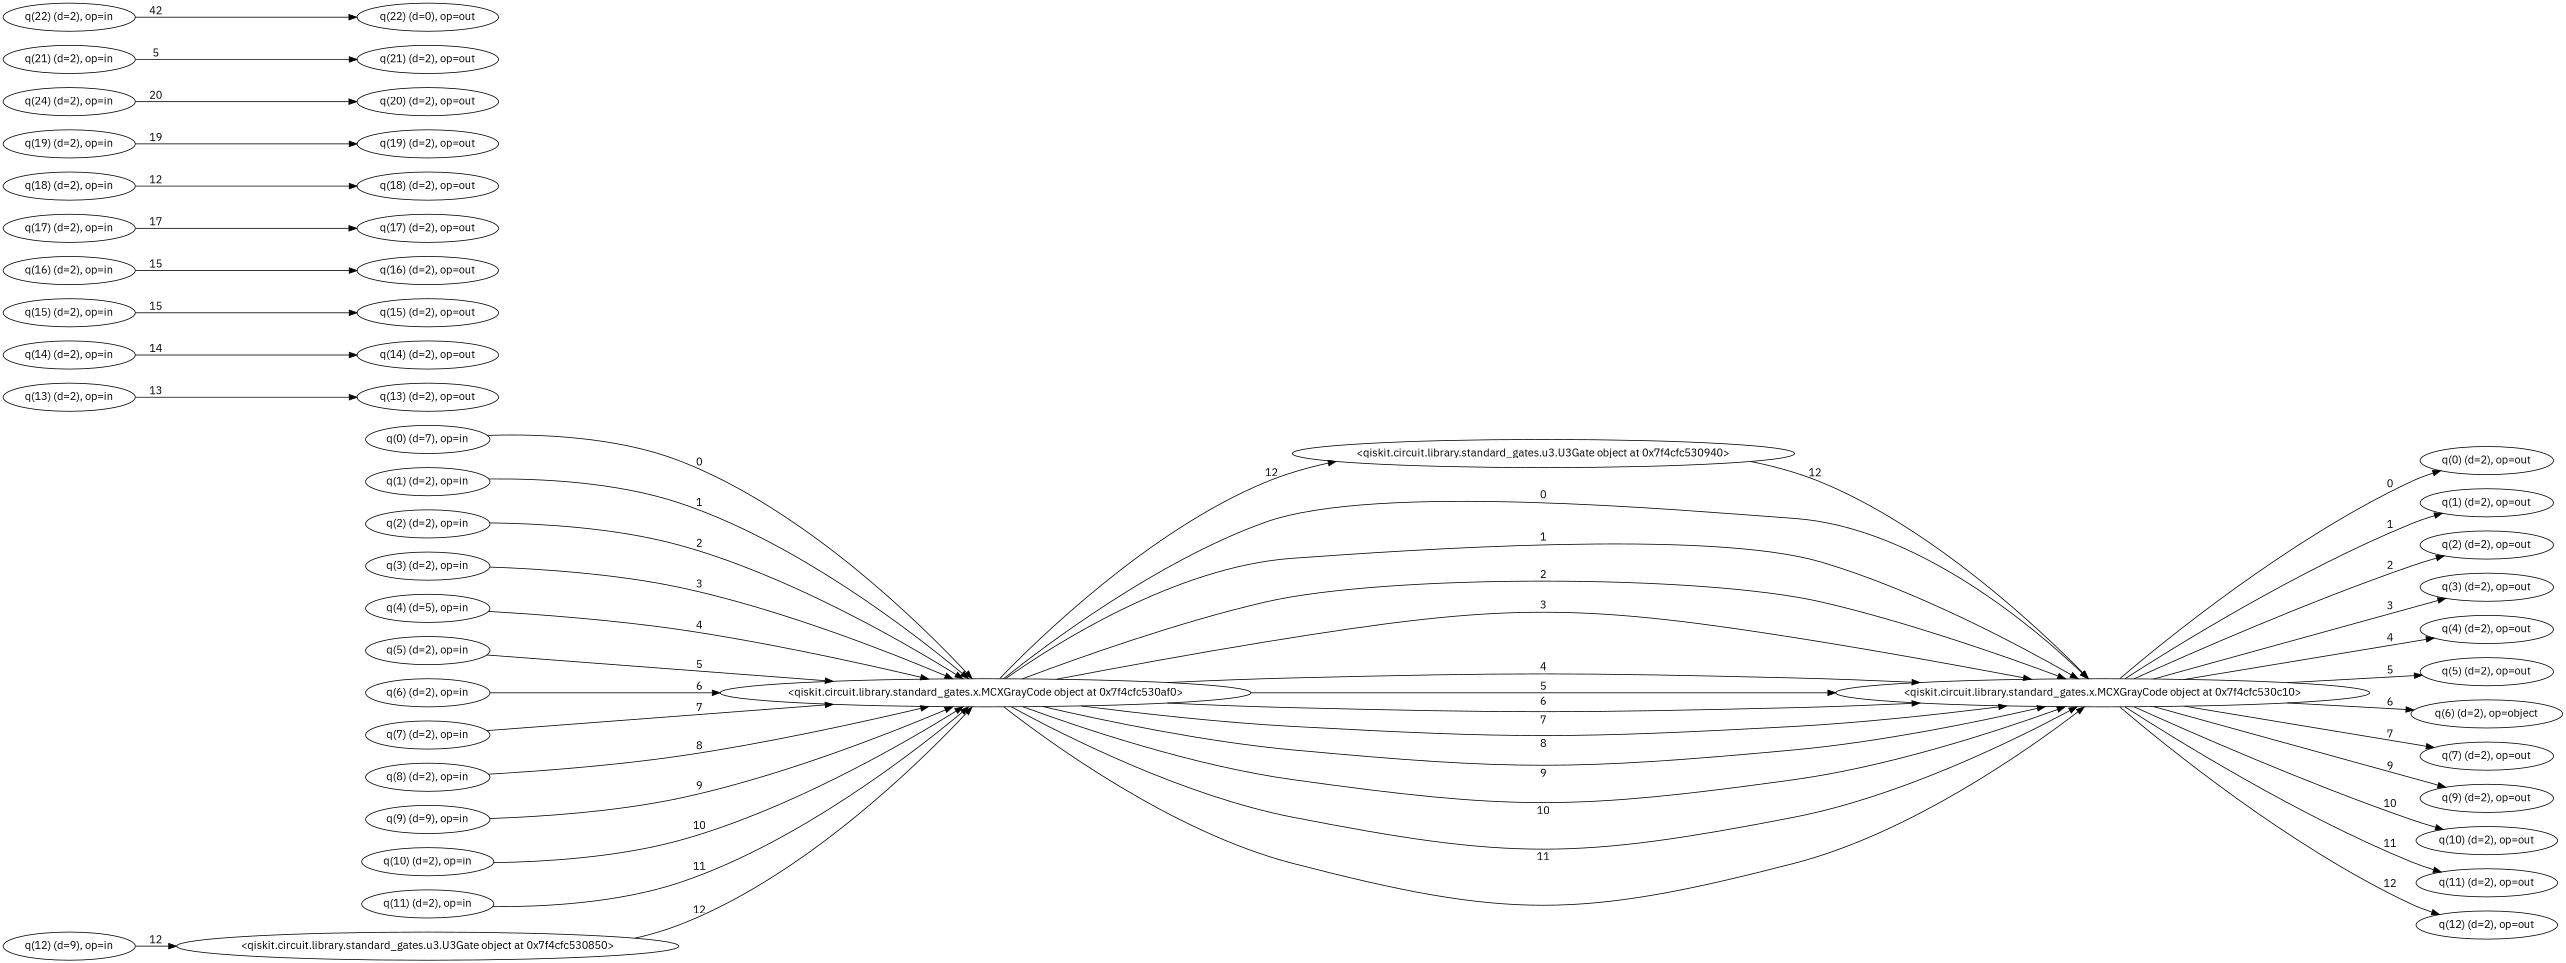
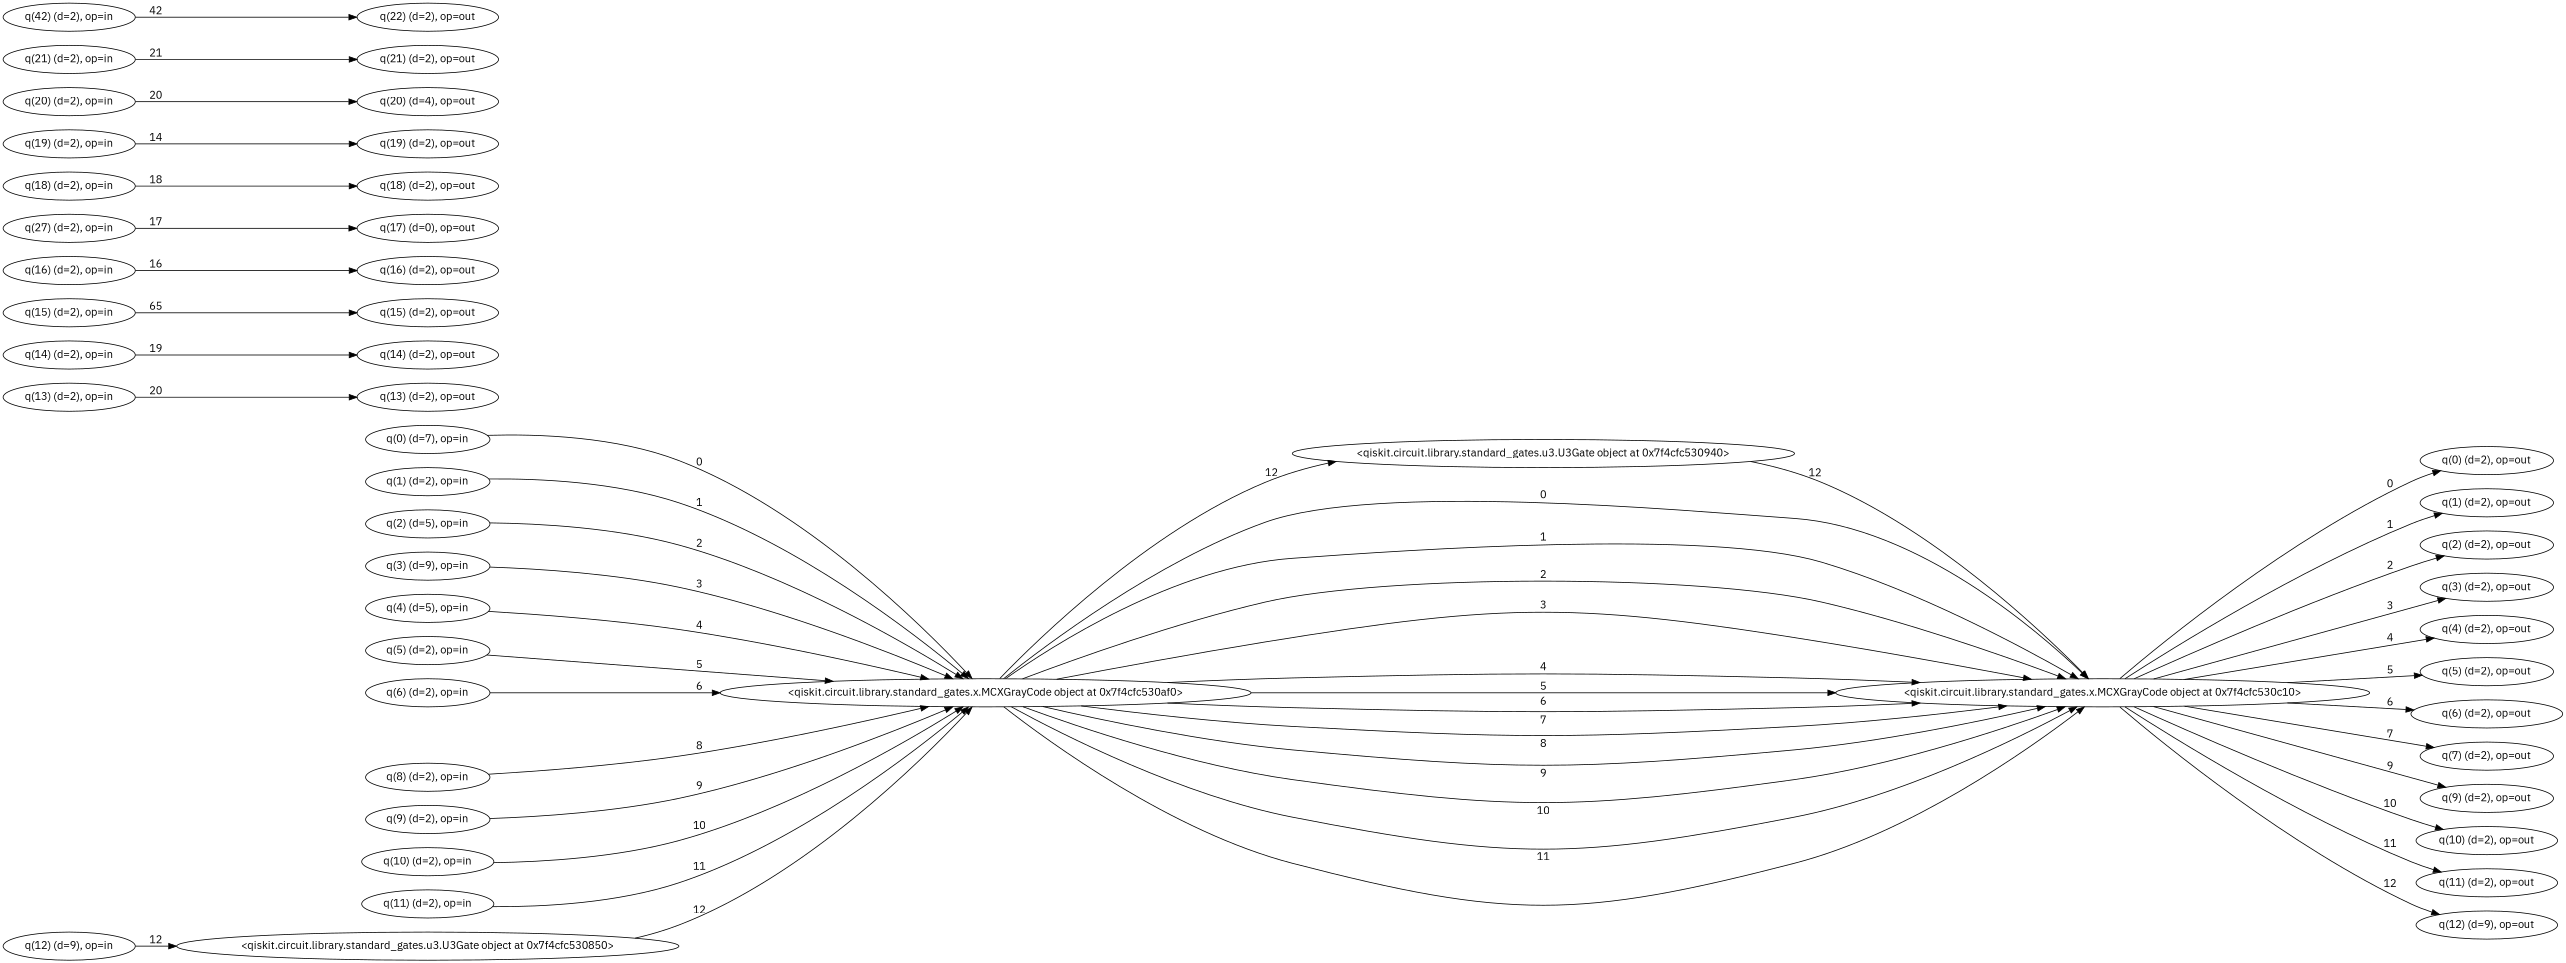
node "q(22) (d=2), op=in": label "q(22) (d=2), op=in" -> "q(42) (d=2), op=in"
node "q(22) (d=0), op=out": label "q(22) (d=0), op=out" -> "q(22) (d=2), op=out"
edge "q(21) (d=2), op=in" -> "q(21) (d=2), op=out": label "5" -> "21"
node "q(24) (d=2), op=in": label "q(24) (d=2), op=in" -> "q(20) (d=2), op=in"
node "q(20) (d=2), op=out": label "q(20) (d=2), op=out" -> "q(20) (d=4), op=out"
edge "q(19) (d=2), op=in" -> "q(19) (d=2), op=out": label "19" -> "14"
edge "q(18) (d=2), op=in" -> "q(18) (d=2), op=out": label "12" -> "18"
node "q(17) (d=2), op=in": label "q(17) (d=2), op=in" -> "q(27) (d=2), op=in"
node "q(17) (d=2), op=out": label "q(17) (d=2), op=out" -> "q(17) (d=0), op=out"
edge "q(16) (d=2), op=in" -> "q(16) (d=2), op=out": label "15" -> "16"
edge "q(15) (d=2), op=in" -> "q(15) (d=2), op=out": label "15" -> "65"
edge "q(14) (d=2), op=in" -> "q(14) (d=2), op=out": label "14" -> "19"
edge "q(13) (d=2), op=in" -> "q(13) (d=2), op=out": label "13" -> "20"
node "q(2) (d=2), op=in": label "q(2) (d=2), op=in" -> "q(2) (d=5), op=in"
node "q(3) (d=2), op=in": label "q(3) (d=2), op=in" -> "q(3) (d=9), op=in"
node "q(6) (d=2), op=object": label "q(6) (d=2), op=object" -> "q(6) (d=2), op=out"
node "q(7) (d=2), op=in": removed
node "q(9) (d=9), op=in": label "q(9) (d=9), op=in" -> "q(9) (d=2), op=in"
node "q(12) (d=2), op=out": label "q(12) (d=2), op=out" -> "q(12) (d=9), op=out"
